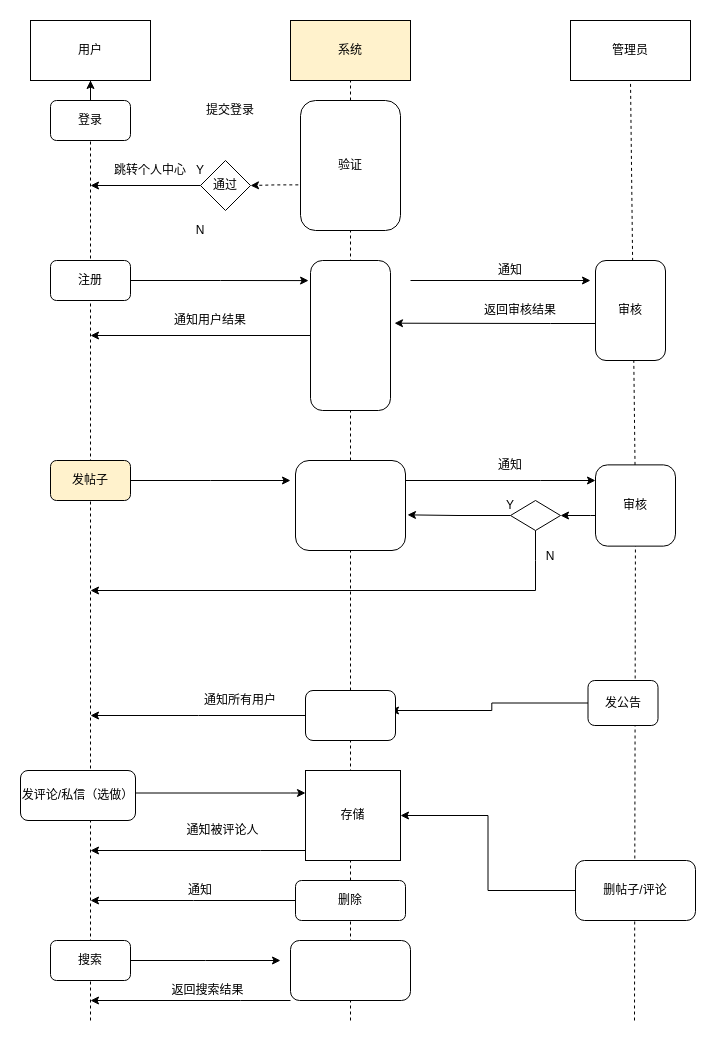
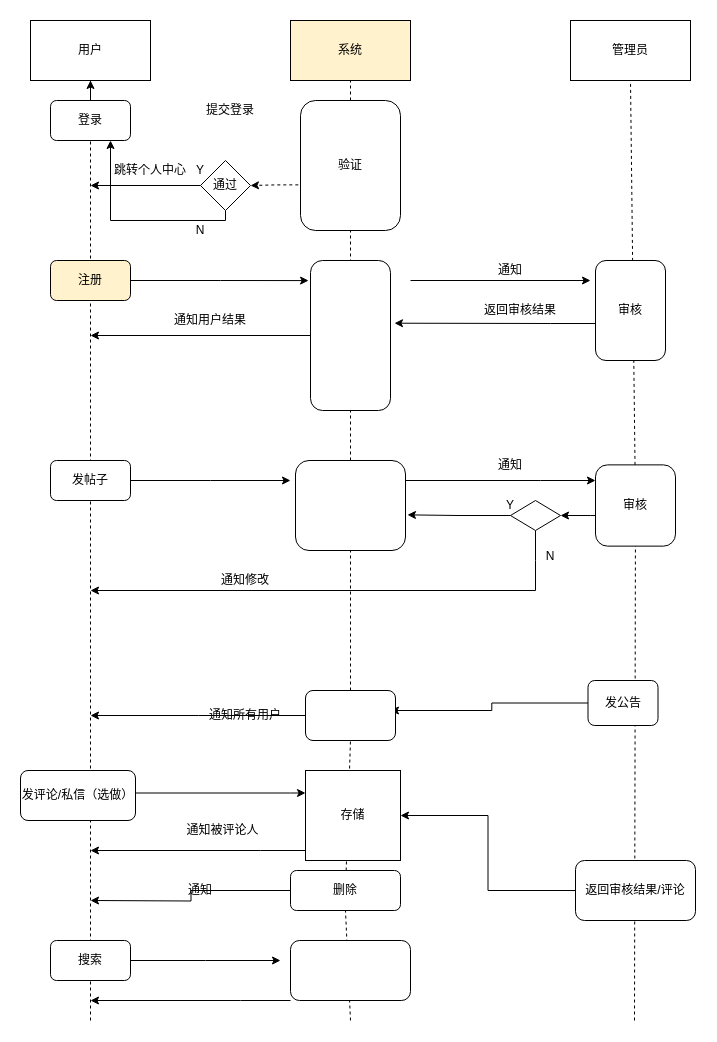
edge "通过" -> "登录": added
node "注册": fillcolor #ffffff -> #fff2cc
node "发帖子": fillcolor #fff2cc -> #ffffff
node "通知修改": added
node "通知所有用户": moved (241, 701) -> (246, 716)
node "删帖子/评论": label "删帖子/评论" -> "返回审核结果/评论"
node "删除": moved (351, 901) -> (346, 891)
node "返回搜索结果": removed
